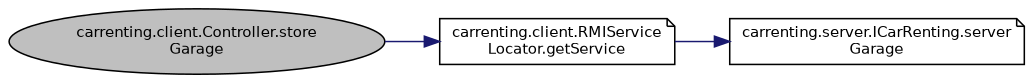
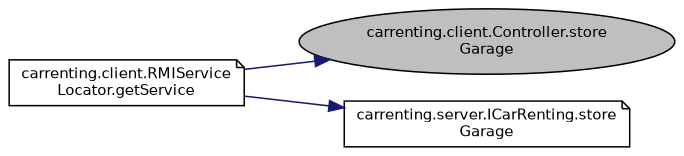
edge "carrenting.client.Controller.store Garage" -> "carrenting.client.RMIService Locator.getService": reversed
node "carrenting.server.ICarRenting.server Garage": label "carrenting.server.ICarRenting.server Garage" -> "carrenting.server.ICarRenting.store Garage"
